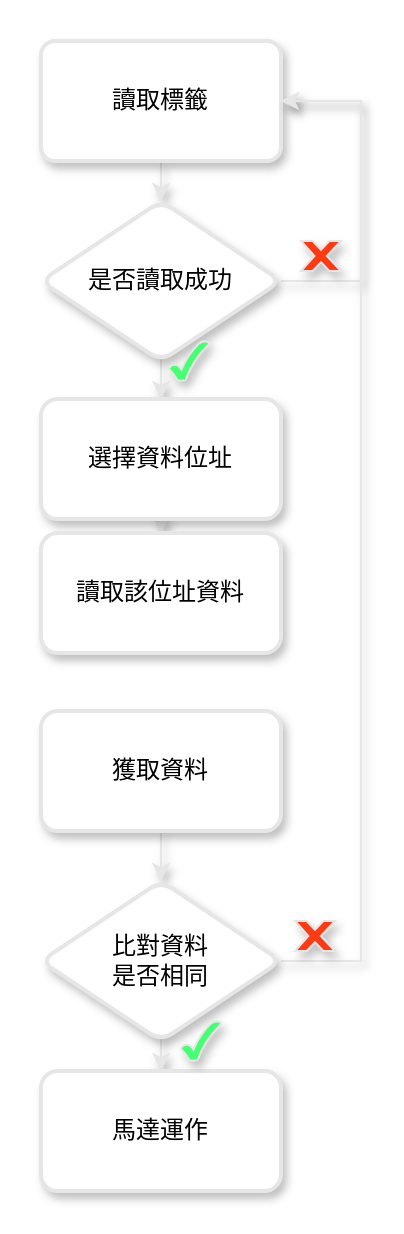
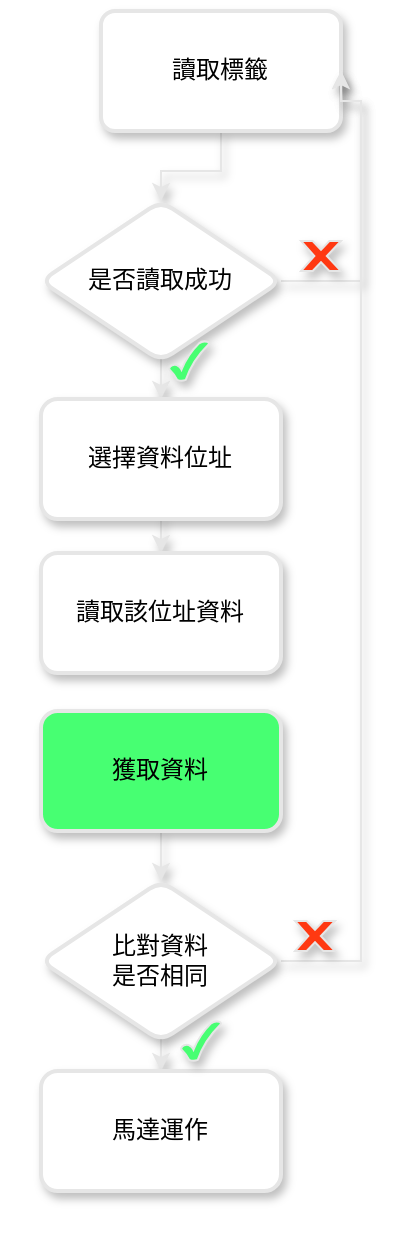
node "讀取標籤": moved (161, 101) -> (221, 71)
node "讀取該位址資料": moved (161, 593) -> (161, 613)
node "獲取資料": fillcolor #ffffff -> #47ff72
